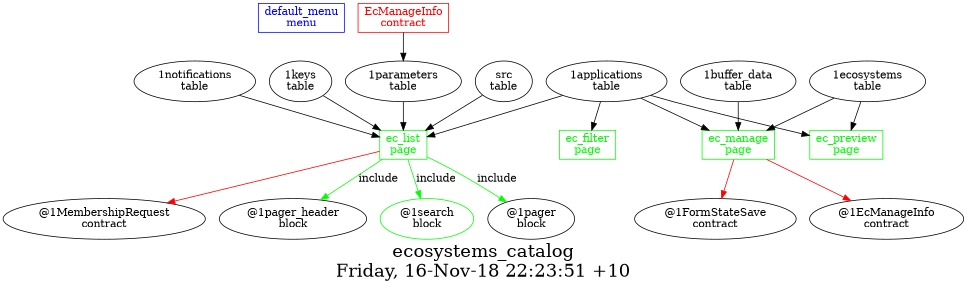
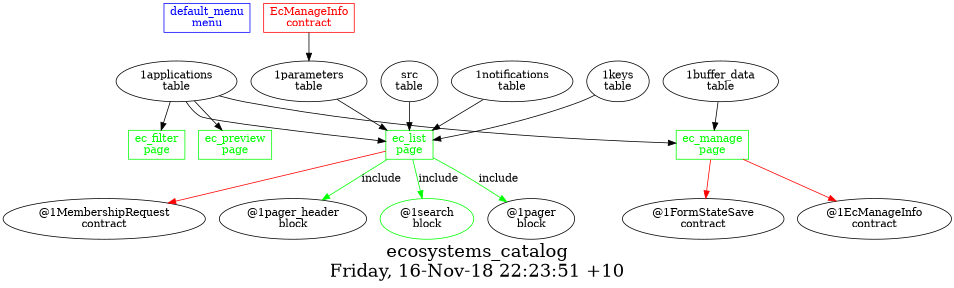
node "1ecosystems table": removed
